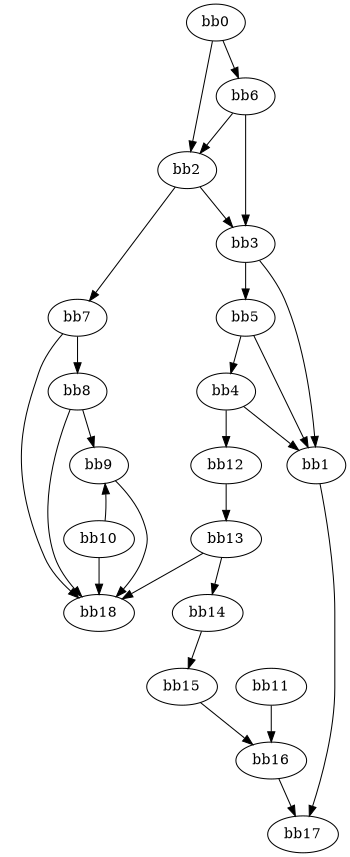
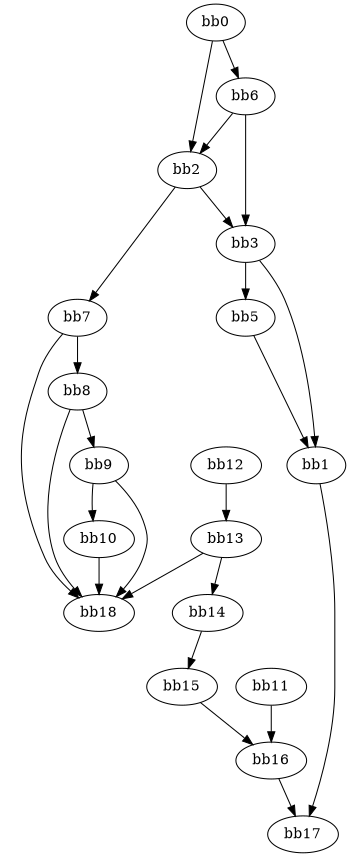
node "bb4": removed
edge "bb10" -> "bb9": reversed
